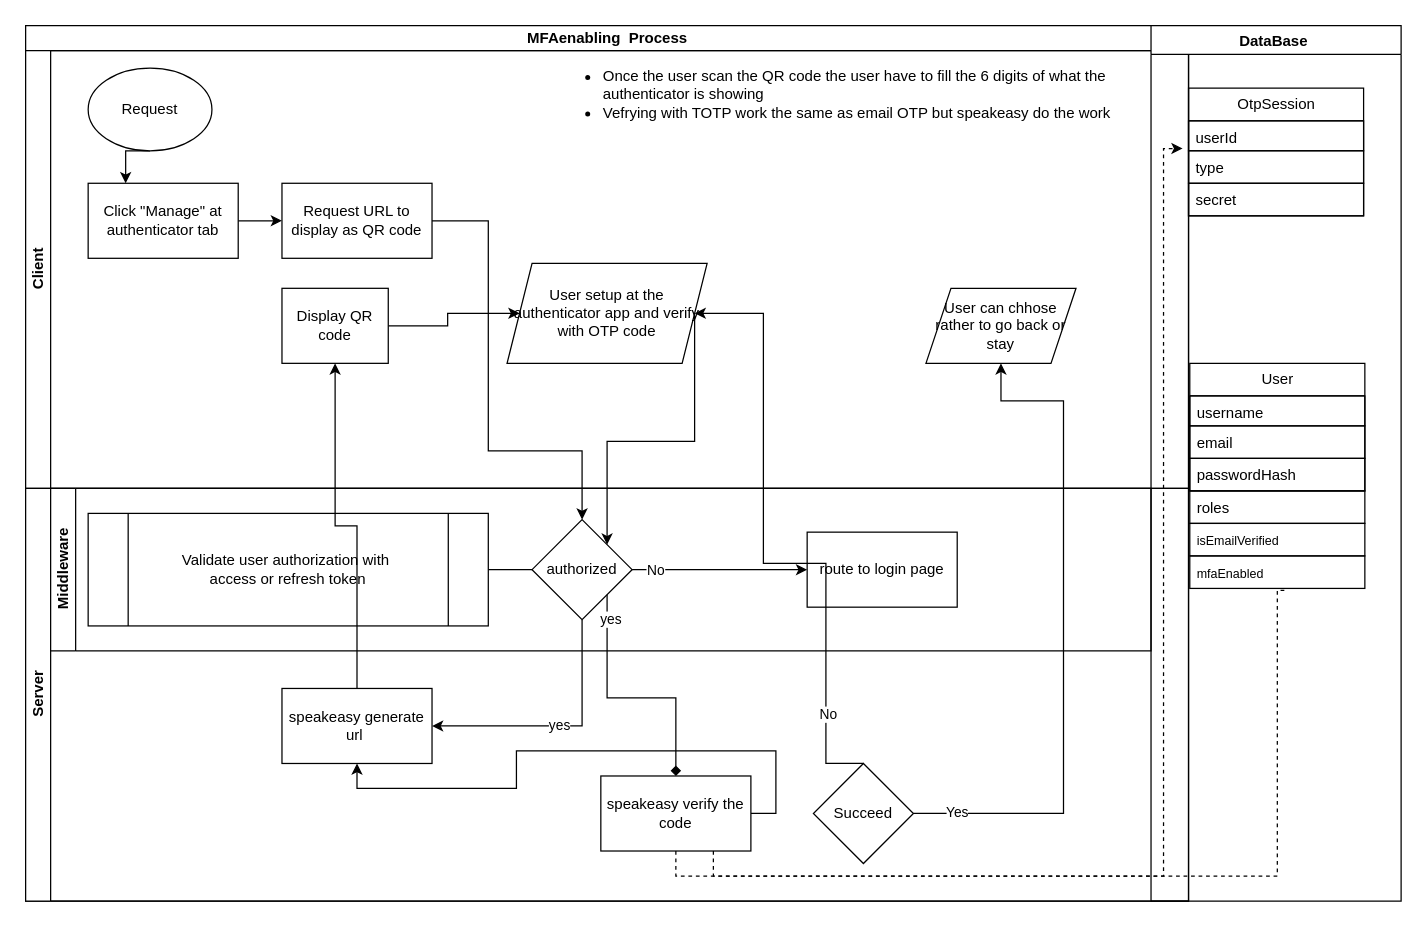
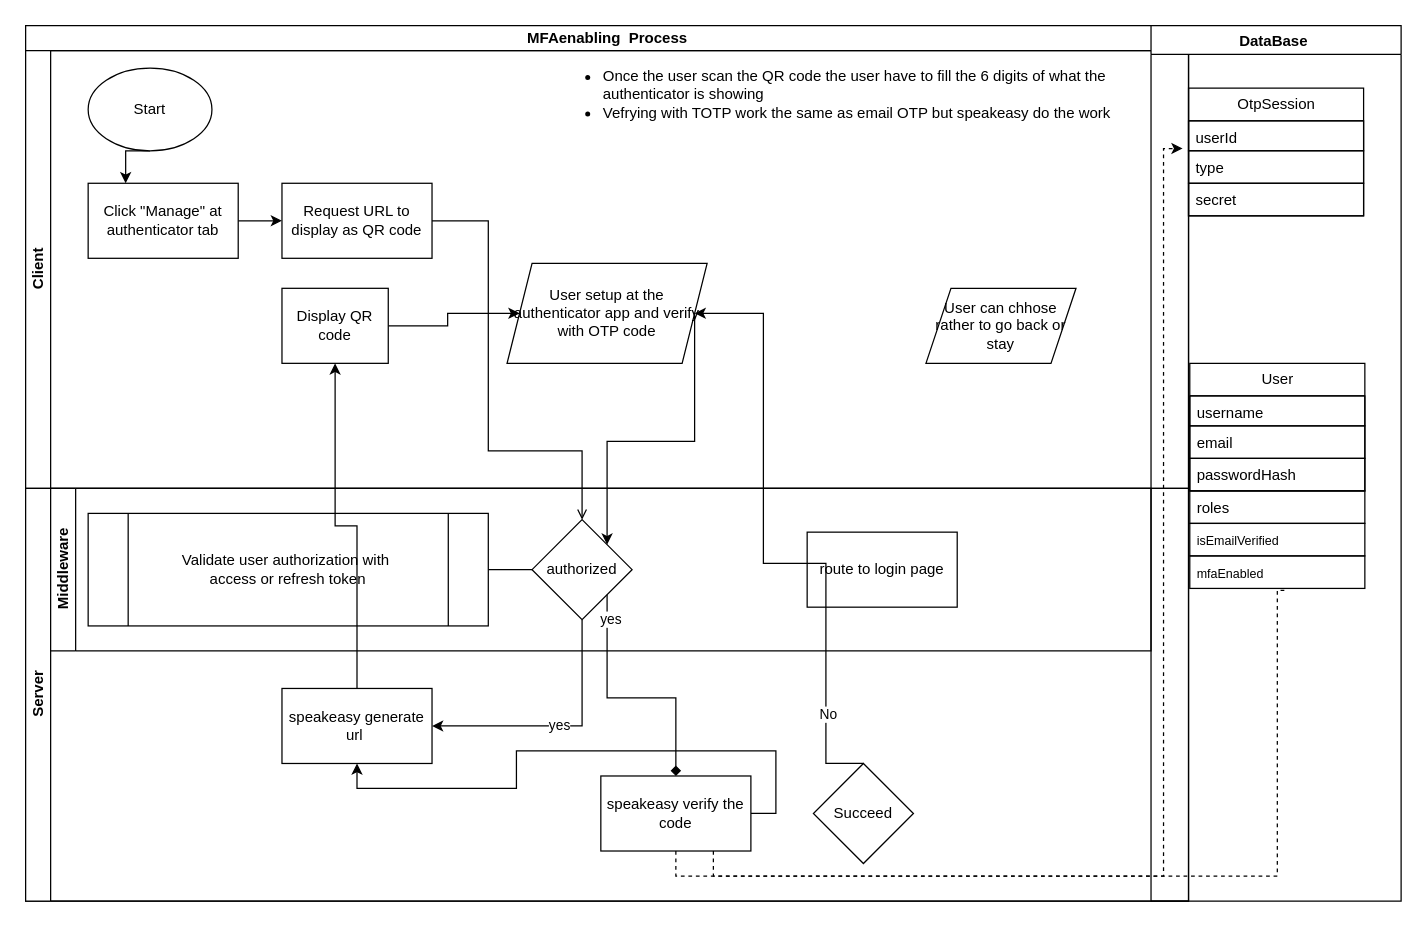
node "Request": label "Request" -> "Start"
edge "Request URL to display as QR code" -> "authorized": arrowhead classic -> open
edge "authorized" -> "route to login page": removed, label "No"
edge "Succeed" -> "User can chhose rather to go back or stay": removed, label "Yes"
